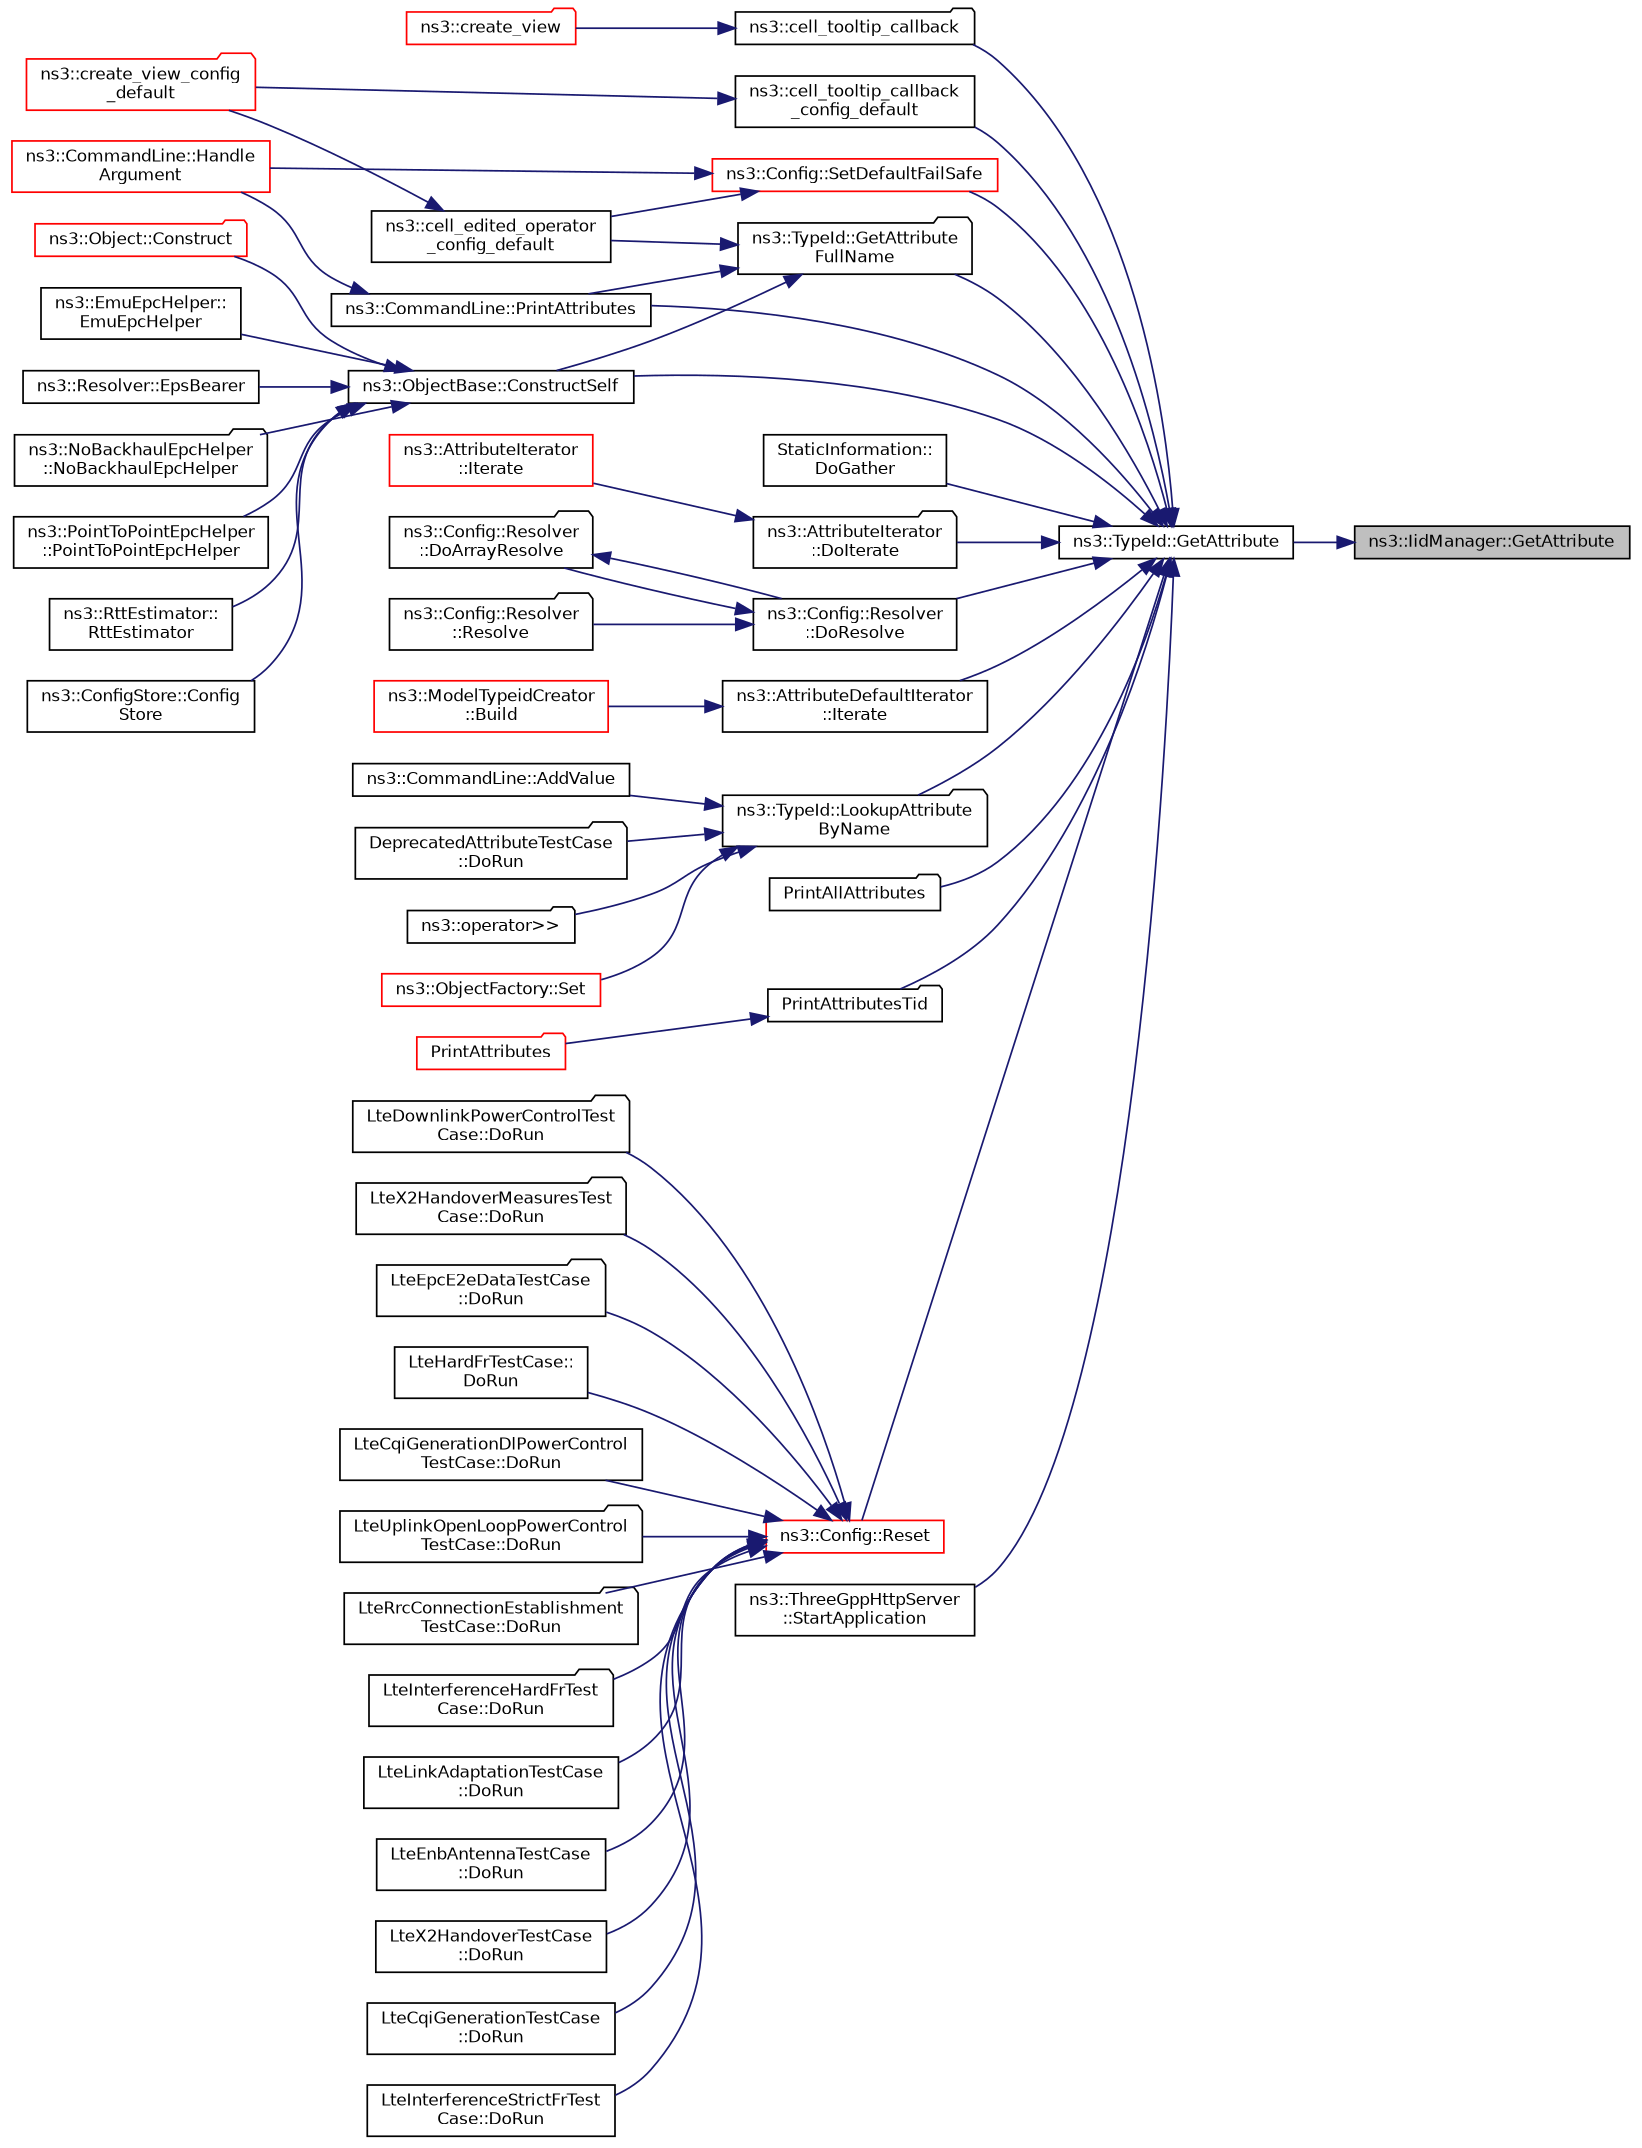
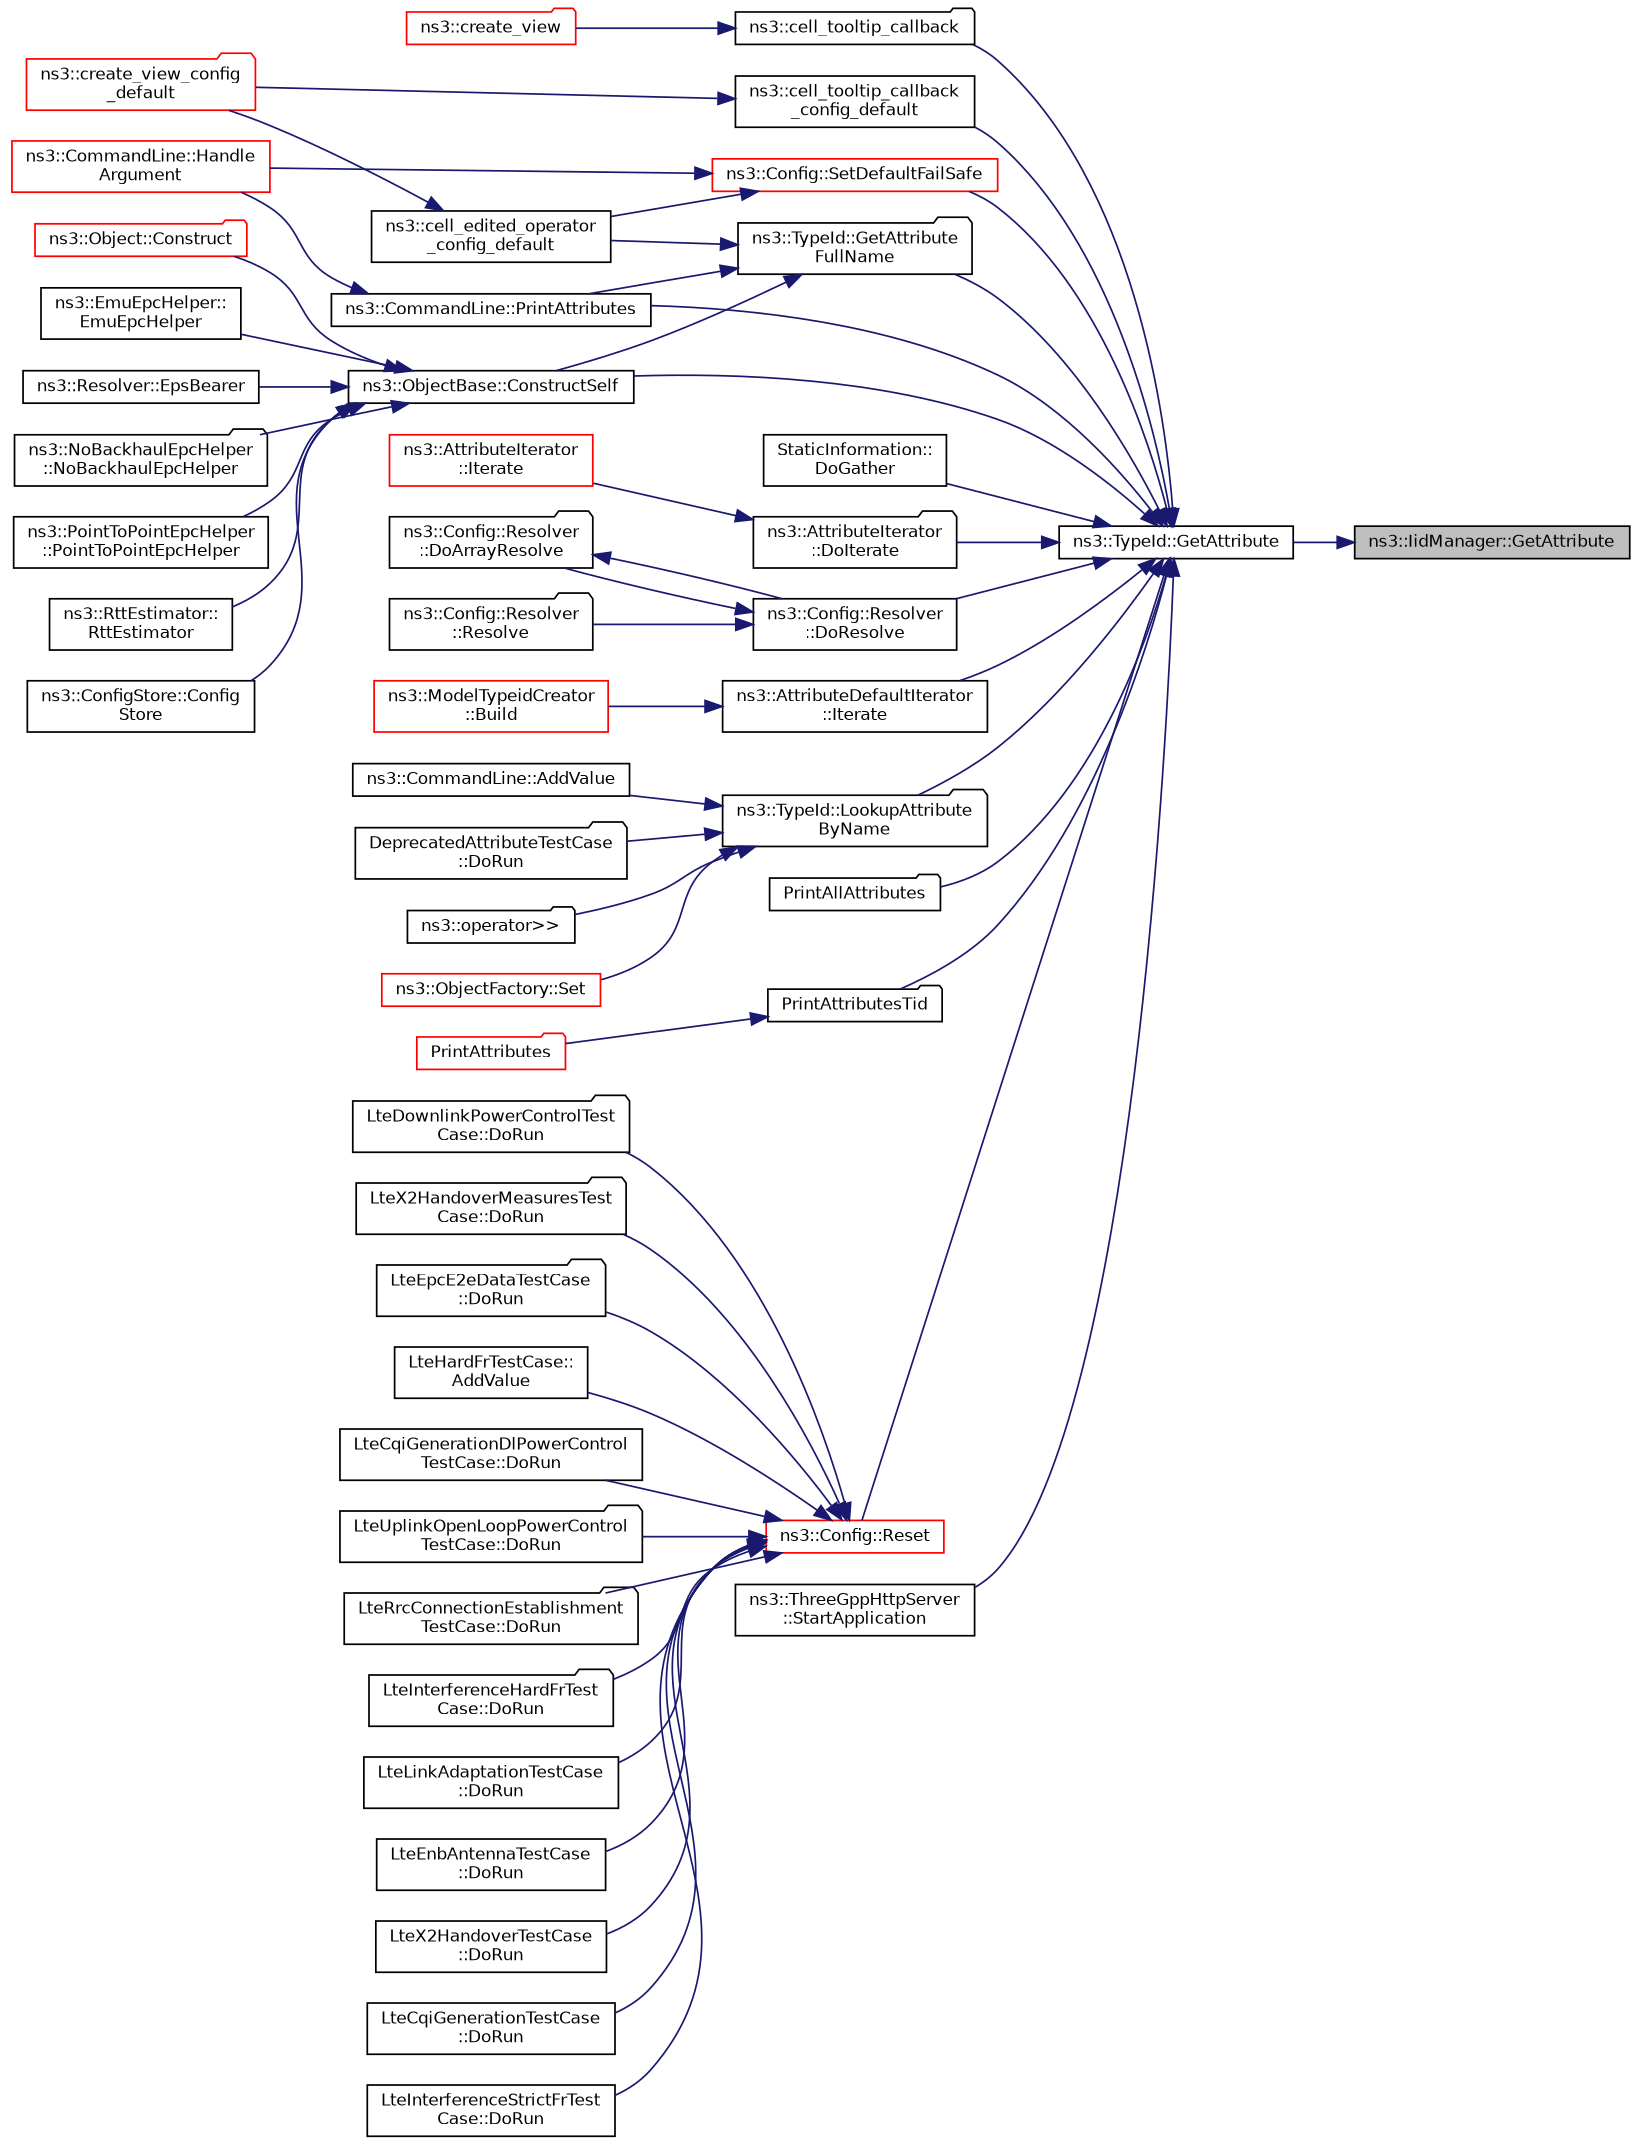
node "LteHardFrTestCase:: DoRun": label "LteHardFrTestCase:: DoRun" -> "LteHardFrTestCase:: AddValue"
